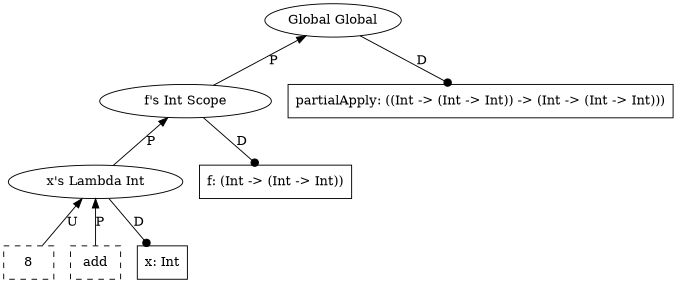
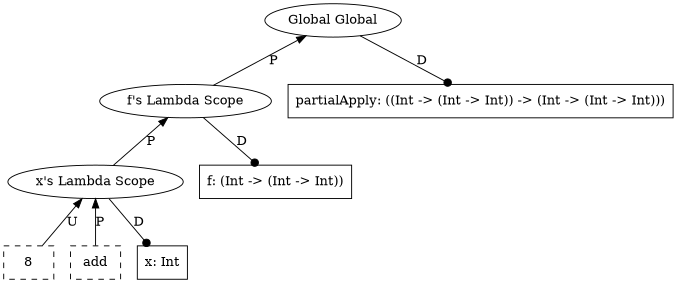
node "f's Int Scope": label "f's Int Scope" -> "f's Lambda Scope"
node "x's Lambda Int": label "x's Lambda Int" -> "x's Lambda Scope"
